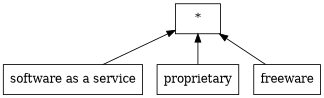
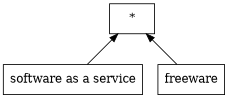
node "proprietary": removed
